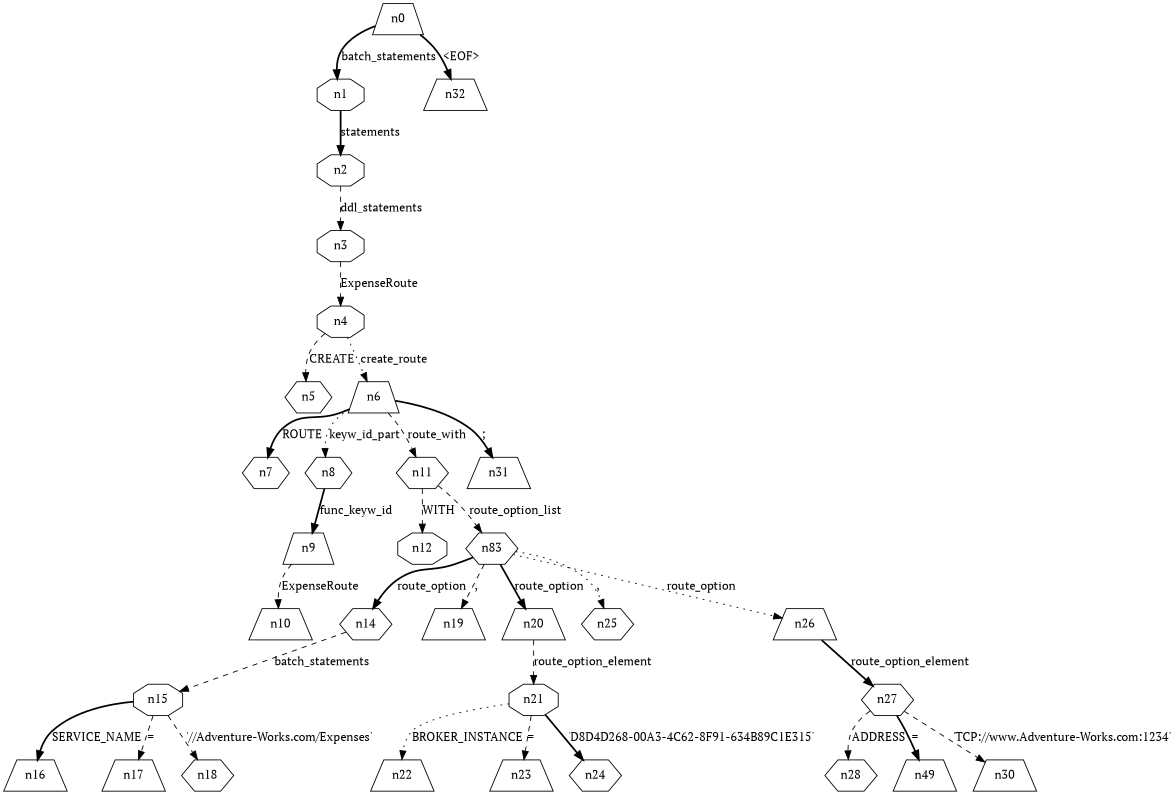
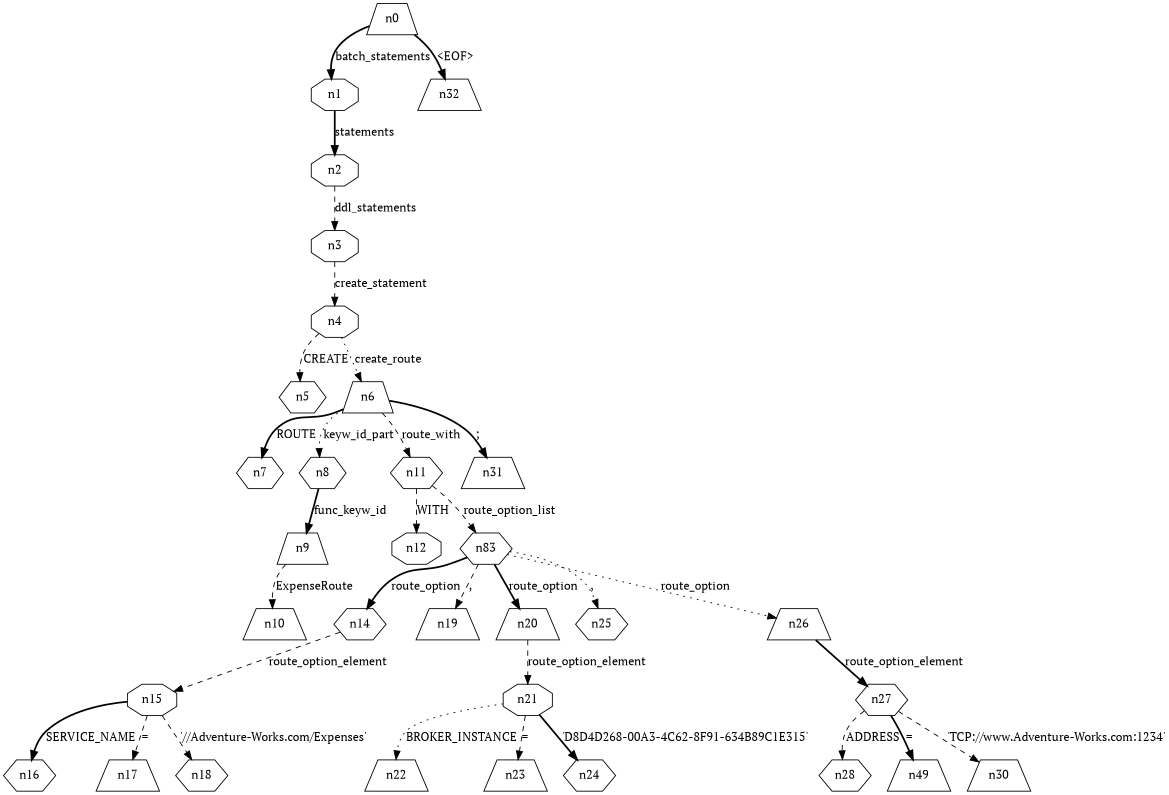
edge "n3" -> "n4": label "ExpenseRoute" -> "create_statement"
edge "n14" -> "n15": label "batch_statements" -> "route_option_element"
node "n16": shape trapezium -> hexagon
